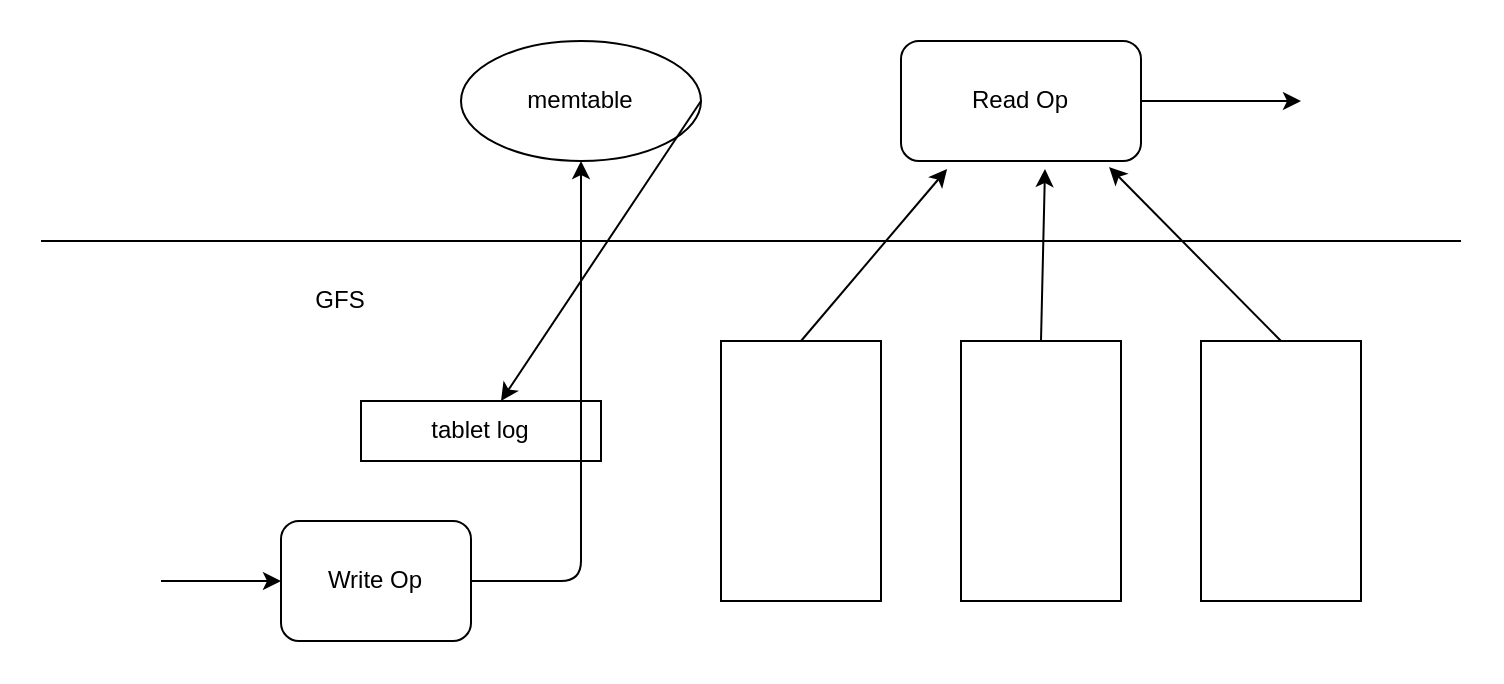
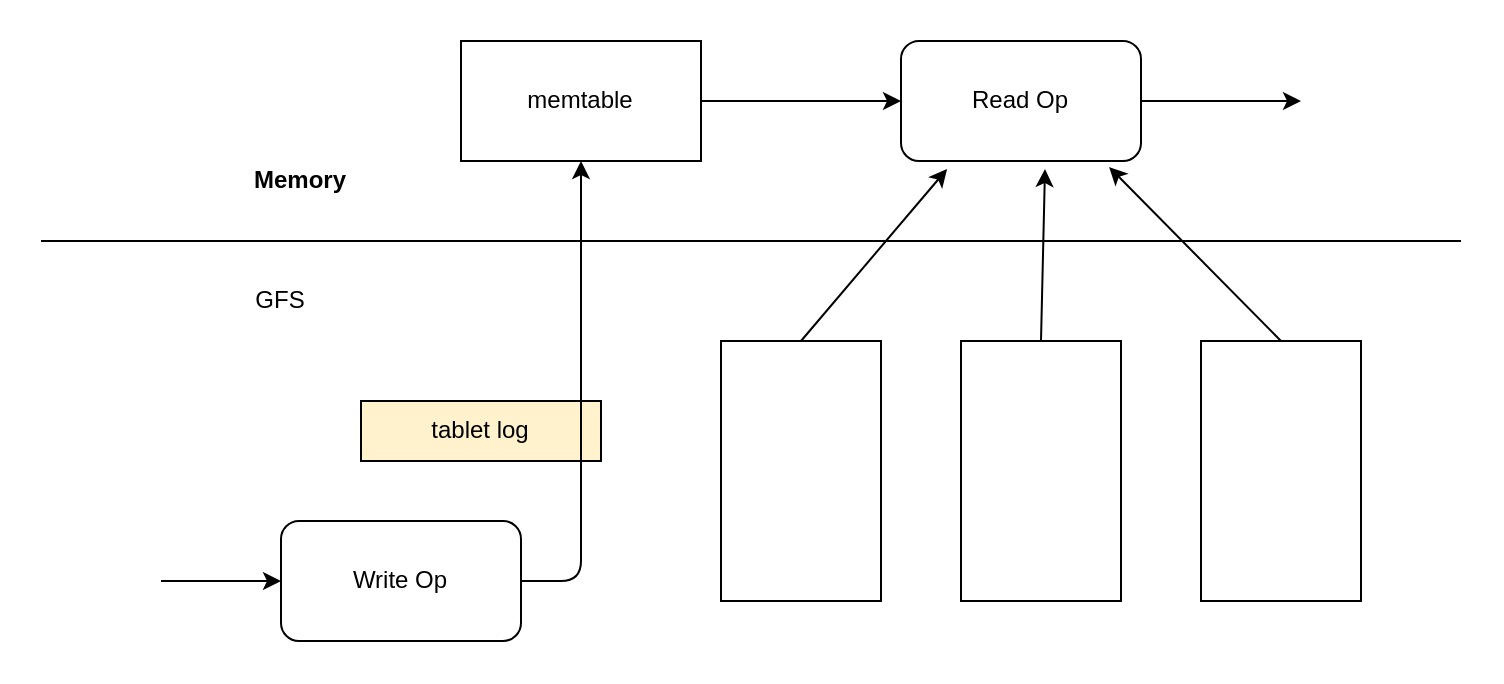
node "memtable": shape ellipse -> rectangle
edge "memtable" -> "tablet log": now "memtable" -> "Read Op"
node "Memory": added
node "GFS": moved (341, 301) -> (281, 301)
node "tablet log": fillcolor #ffffff -> #fff2cc
node "Write Op": size 190x120 -> 240x120
